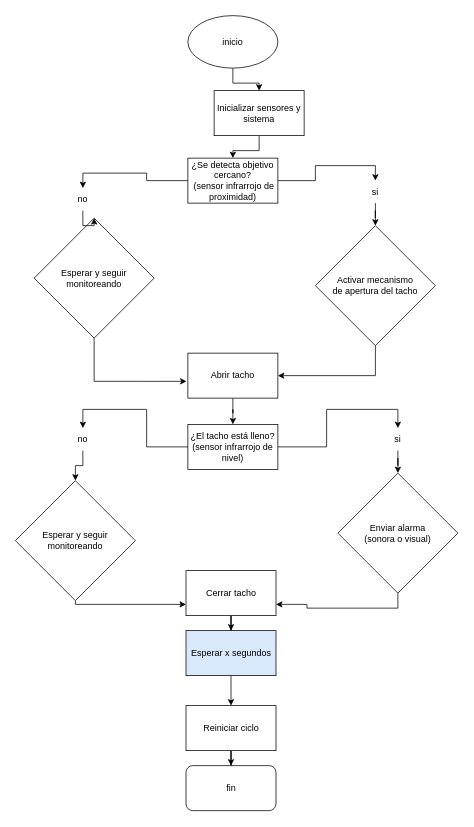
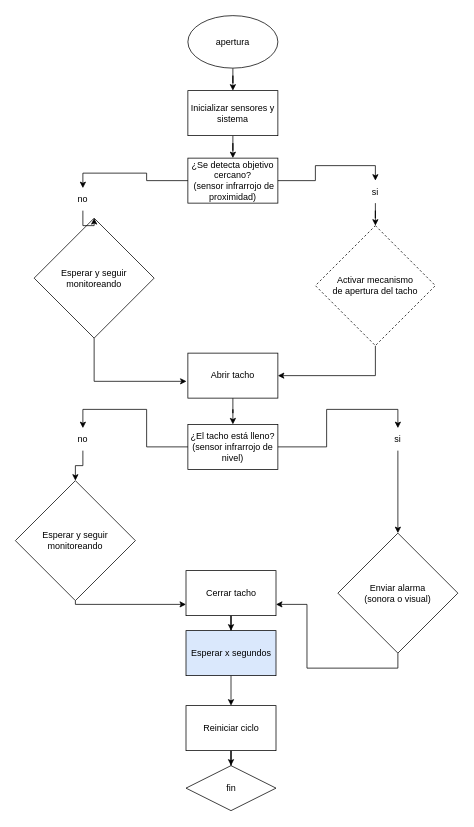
node "inicio": label "inicio" -> "apertura"
node "Inicializar sensores y sistema": moved (259, 113) -> (233, 113)
node "Activar mecanismo de apertura del tacho": style solid -> dashed
node "Enviar alarma (sonora o visual)": moved (398, 533) -> (398, 593)
node "fin": shape rounded rectangle -> diamond
